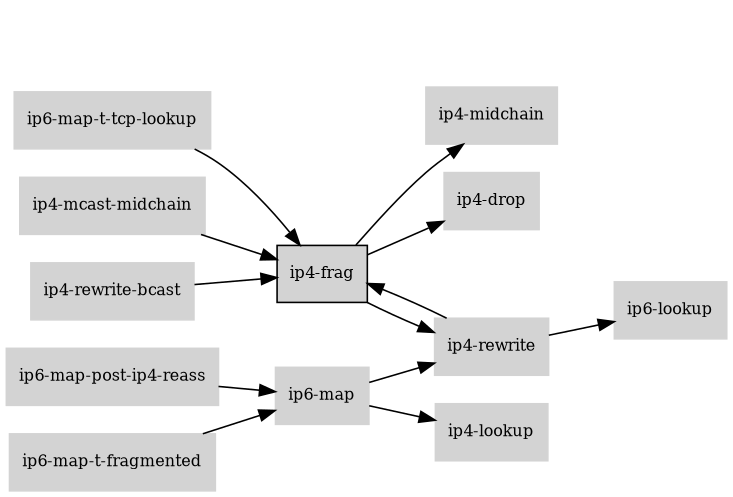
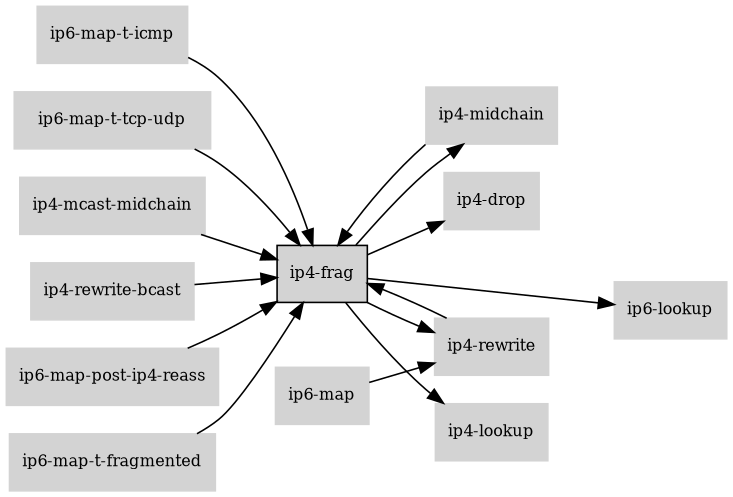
node "ip6-map-t-icmp": added
node "ip6-map-t-tcp-lookup": label "ip6-map-t-tcp-lookup" -> "ip6-map-t-tcp-udp"
edge "ip4-midchain" -> "ip4-frag": added
edge "ip4-rewrite" -> "ip6-lookup": now "ip4-frag" -> "ip6-lookup"
edge "ip6-map-post-ip4-reass" -> "ip6-map": now "ip6-map-post-ip4-reass" -> "ip4-frag"
edge "ip6-map" -> "ip4-lookup": now "ip4-frag" -> "ip4-lookup"
edge "ip6-map-t-fragmented" -> "ip6-map": now "ip6-map-t-fragmented" -> "ip4-frag"
